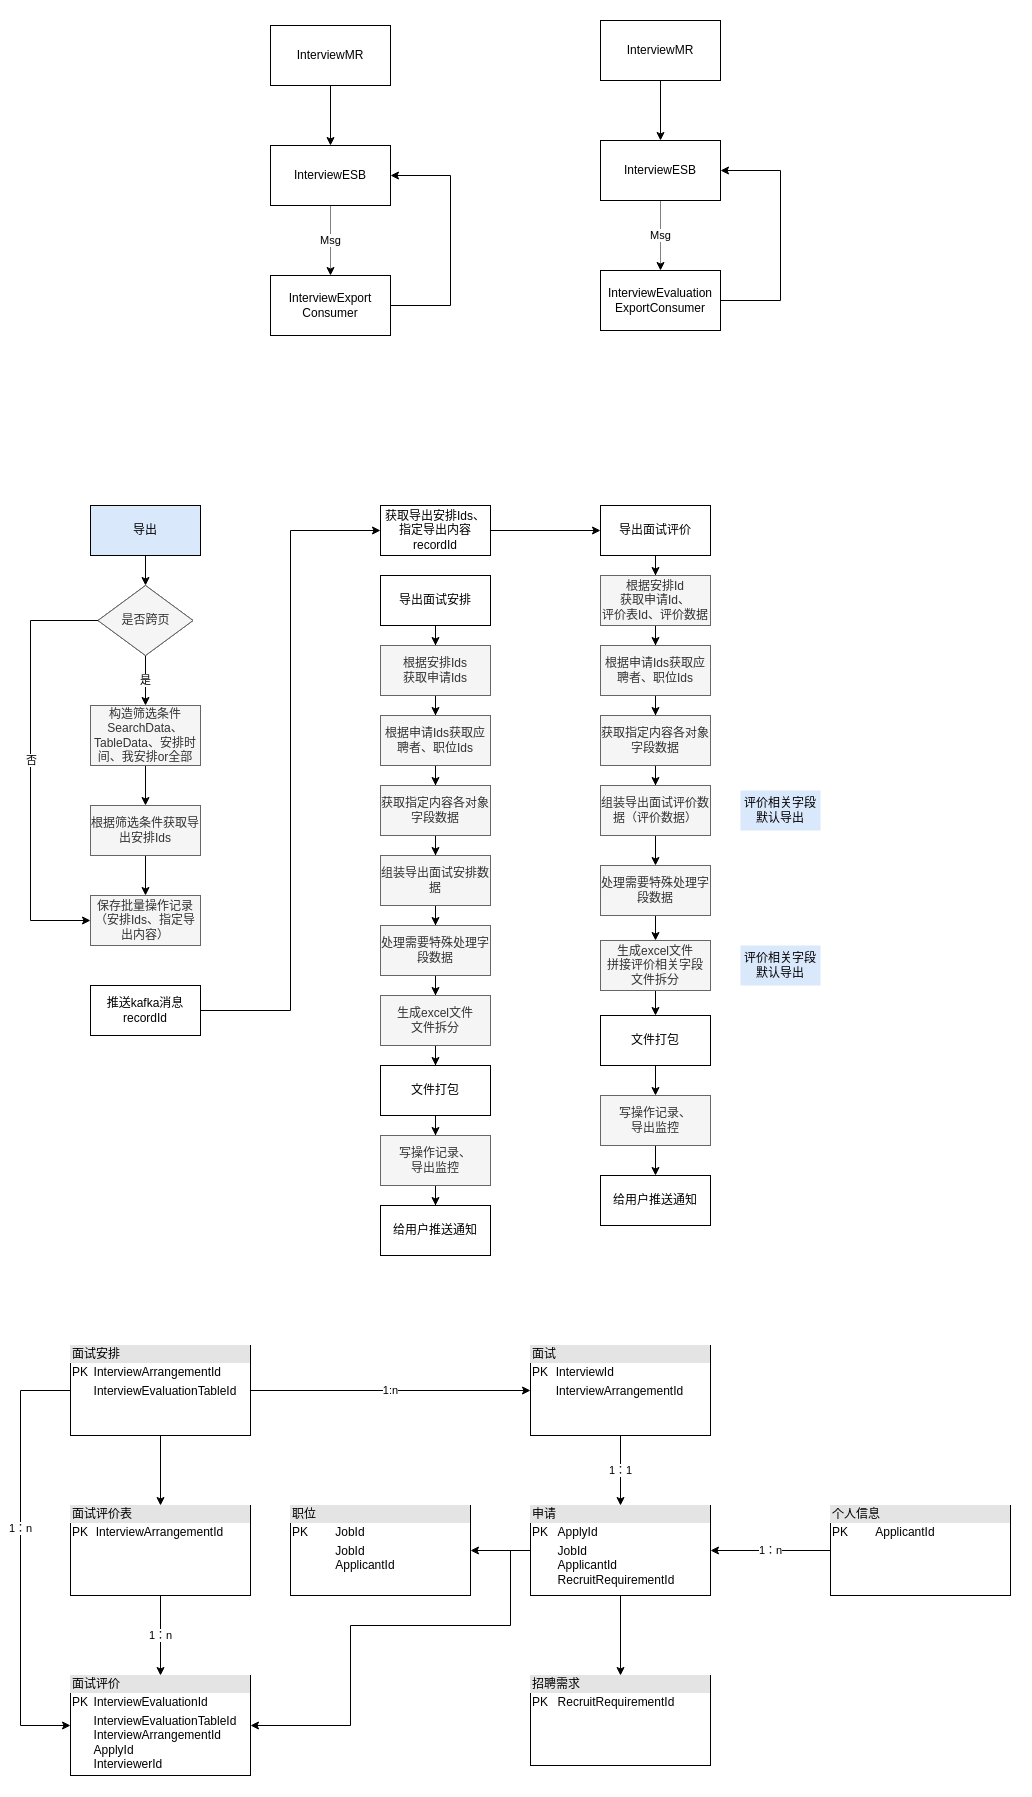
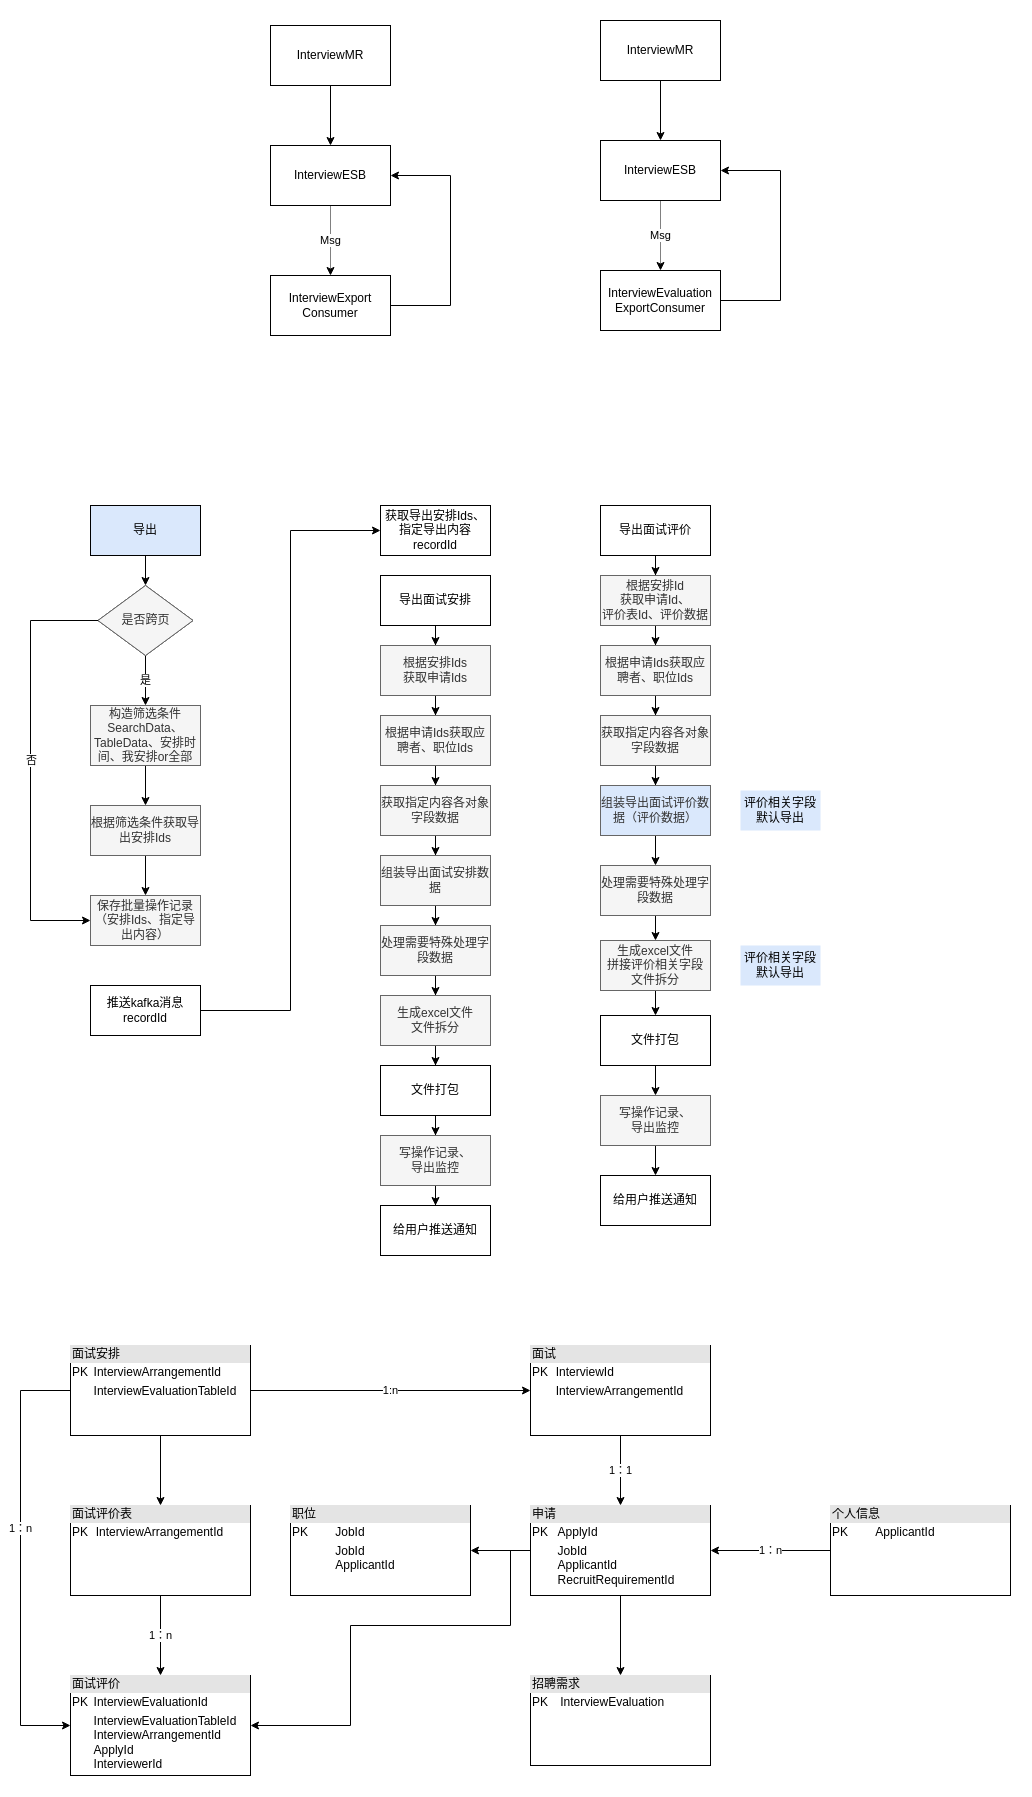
edge "获取导出安排Ids、指定导出内容 recordId" -> "导出面试评价": removed
node "组装导出面试评价数据（评价数据）": fillcolor #f5f5f5 -> #dae8fc
node "招聘需求 PK RecruitRequirementId": label "招聘需求 PK RecruitRequirementId" -> "招聘需求 PK InterviewEvaluation"
